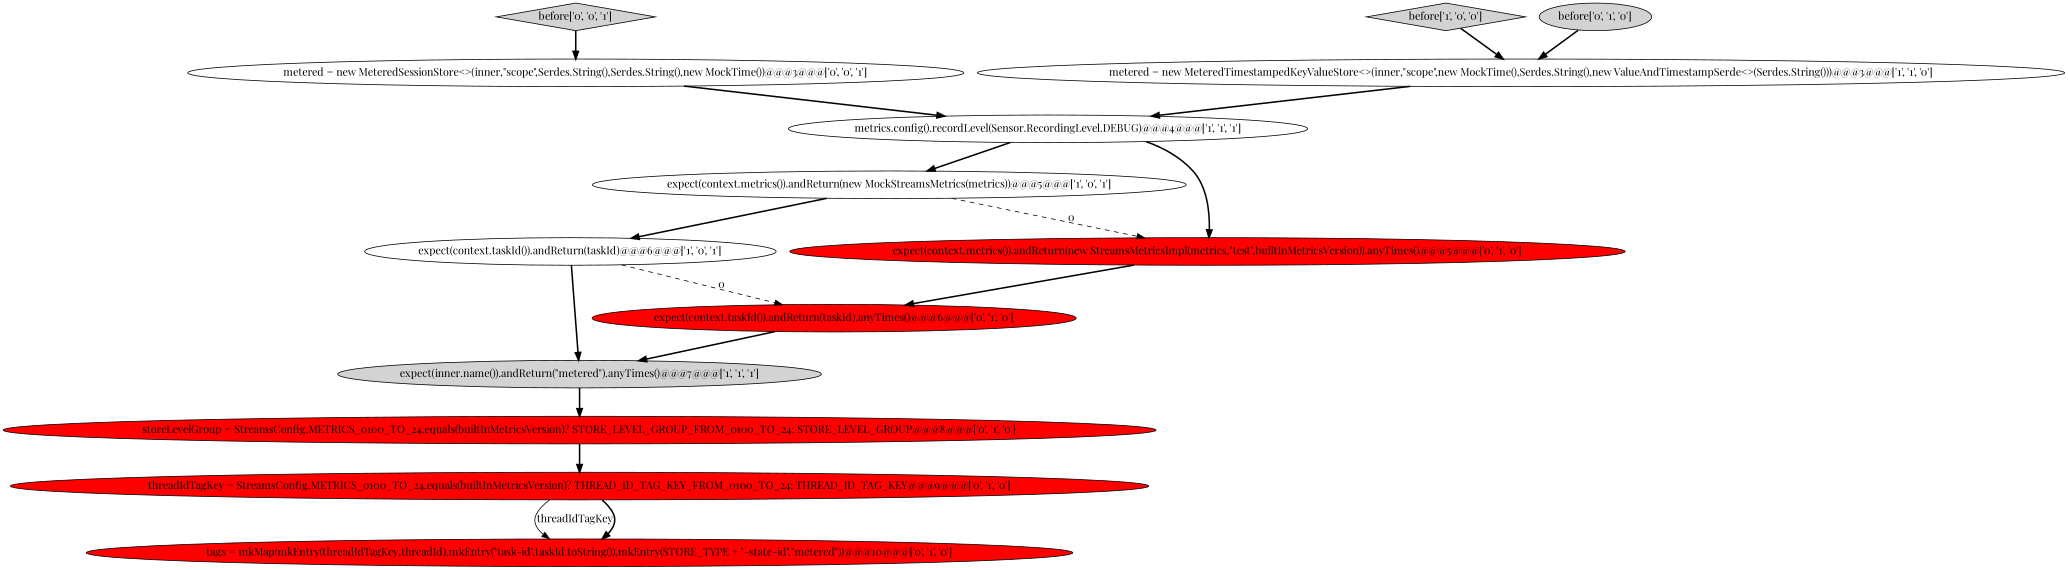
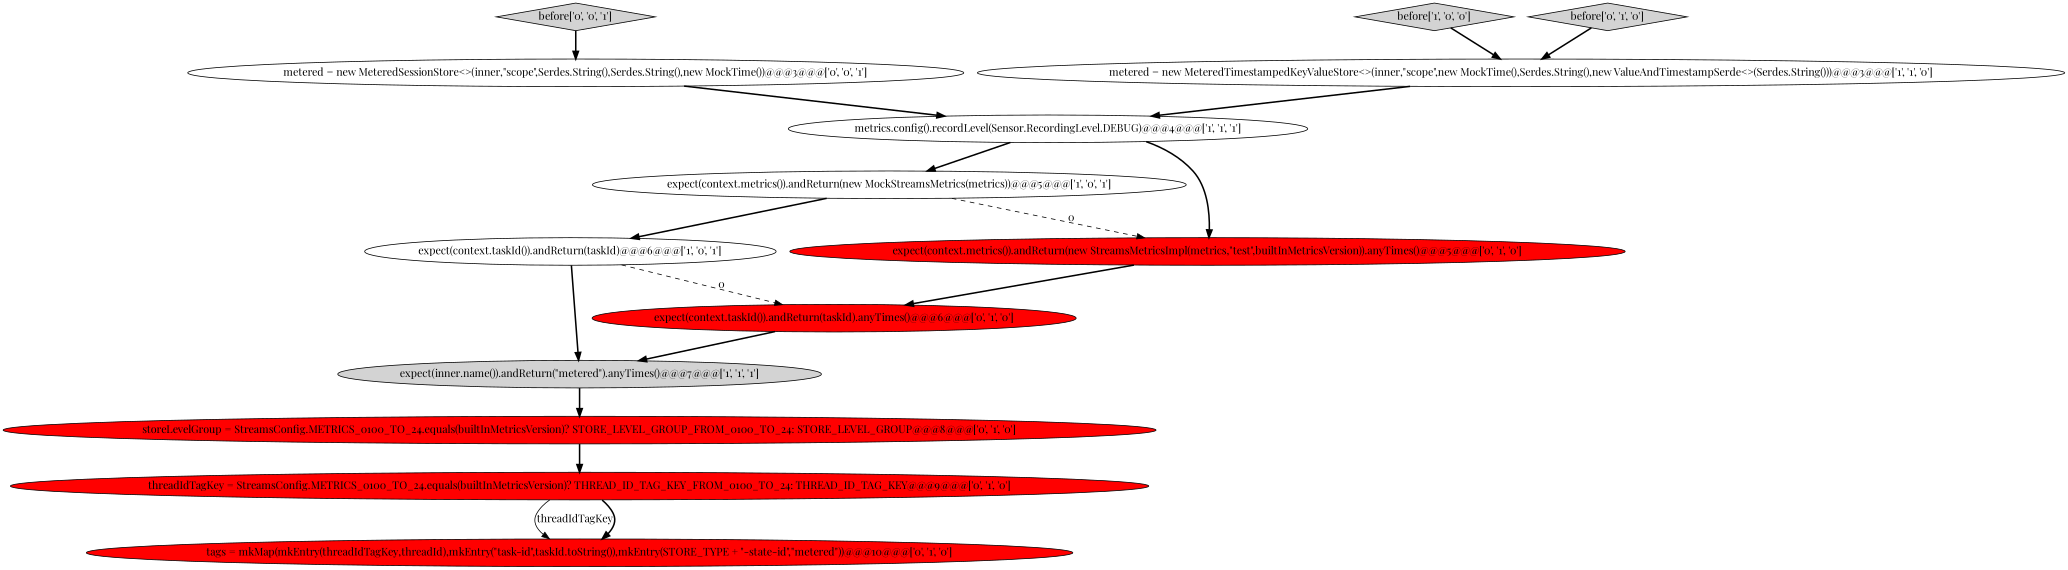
node "before['0', '1', '0']": shape ellipse -> diamond
